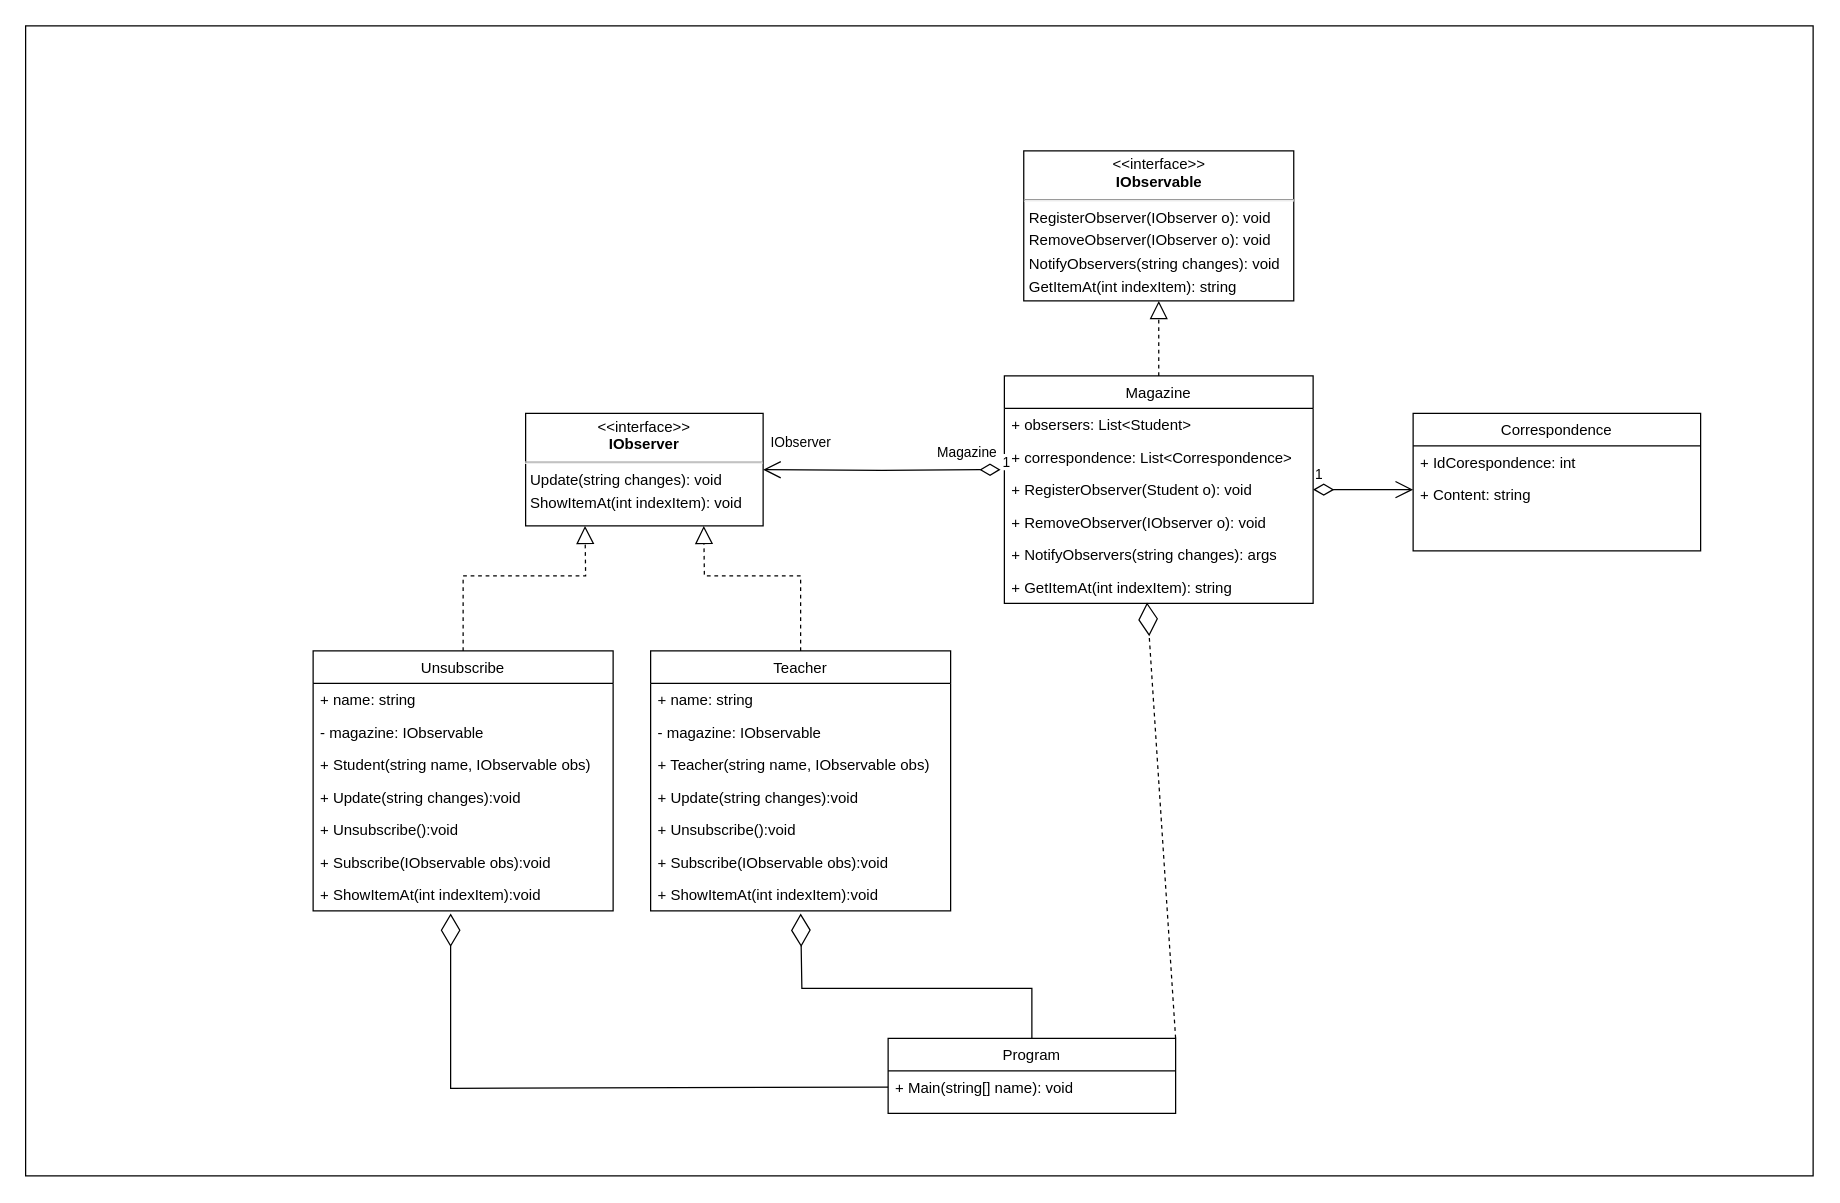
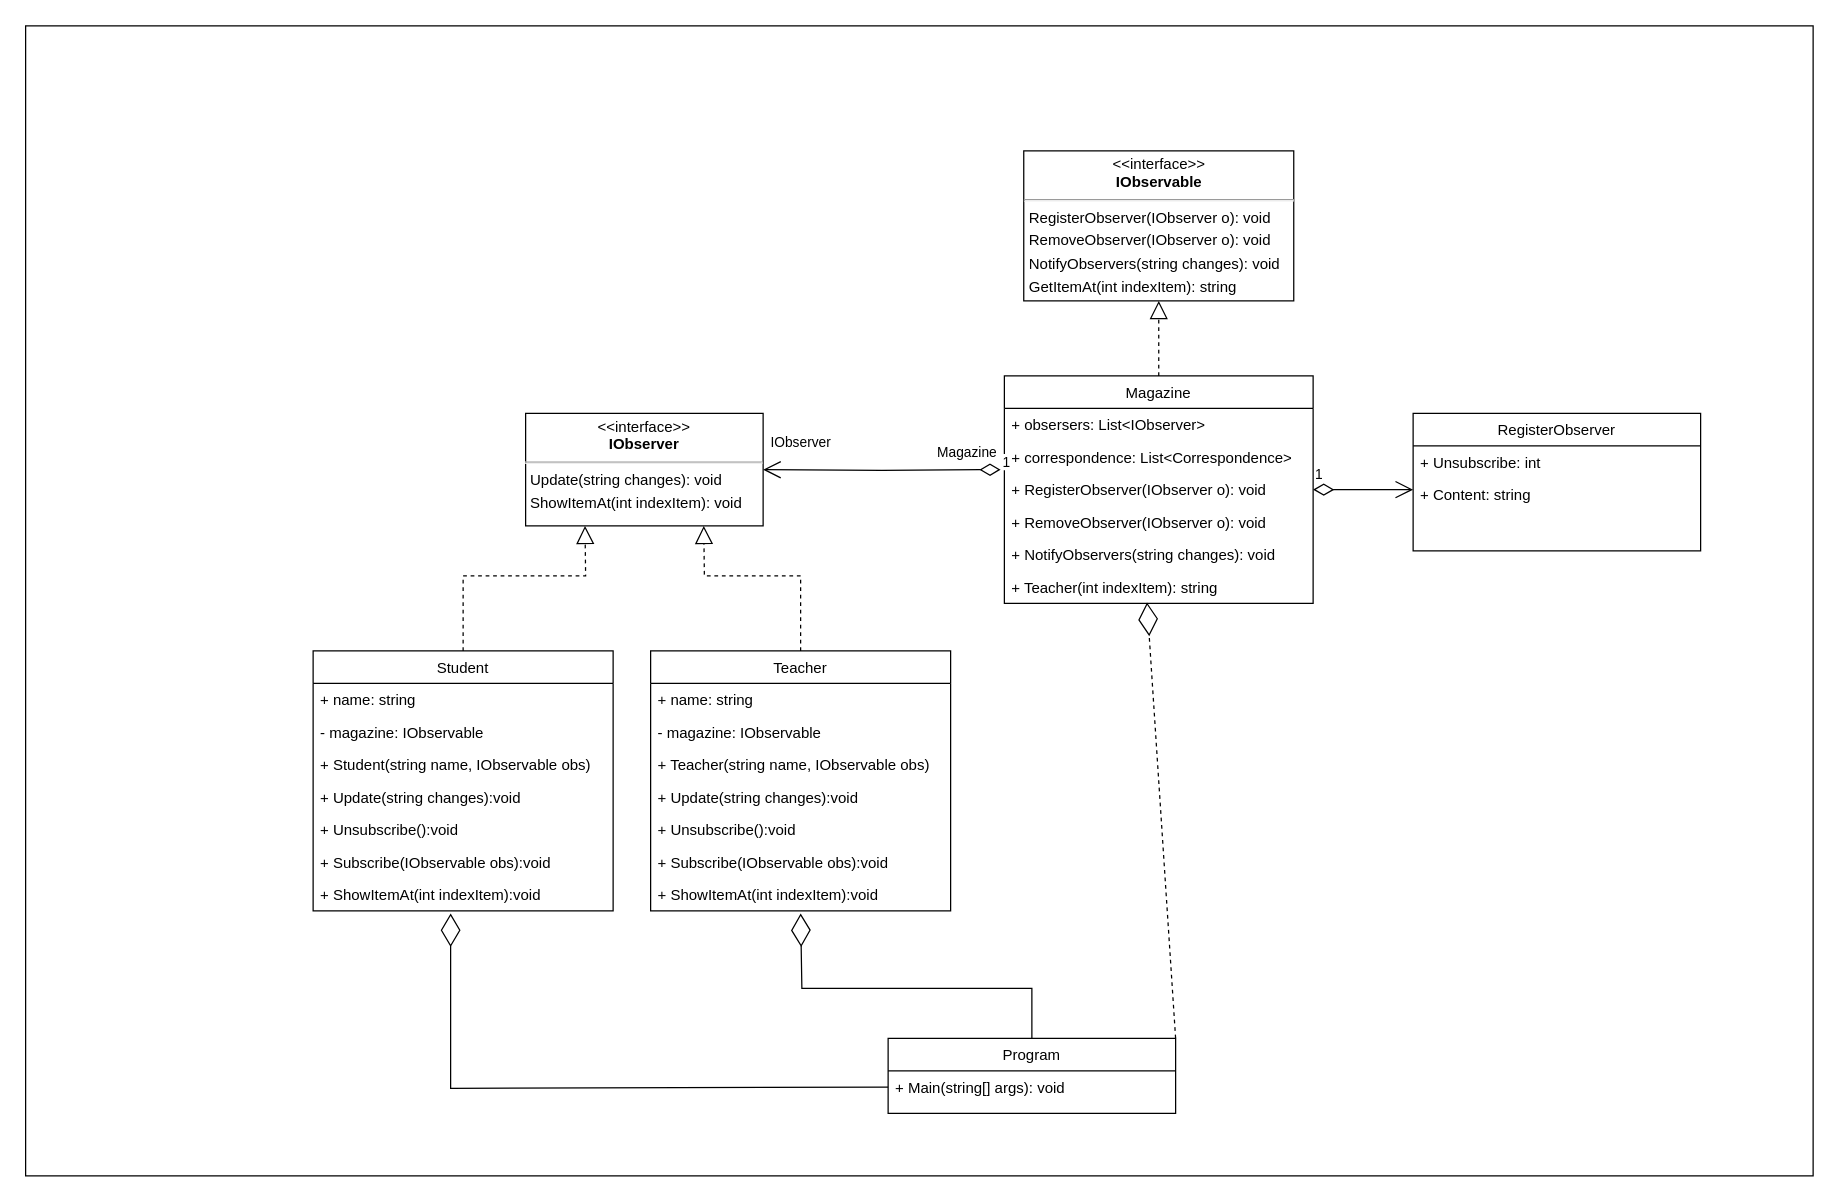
node "+ obsersers: List<Student>": label "+ obsersers: List<Student>" -> "+ obsersers: List<IObserver>"
node "Correspondence": label "Correspondence" -> "RegisterObserver"
node "+ IdCorespondence: int": label "+ IdCorespondence: int" -> "+ Unsubscribe: int"
node "+ RegisterObserver(Student o): void": label "+ RegisterObserver(Student o): void" -> "+ RegisterObserver(IObserver o): void"
node "+ NotifyObservers(string changes): args": label "+ NotifyObservers(string changes): args" -> "+ NotifyObservers(string changes): void"
node "+ GetItemAt(int indexItem): string": label "+ GetItemAt(int indexItem): string" -> "+ Teacher(int indexItem): string"
node "Unsubscribe": label "Unsubscribe" -> "Student"
node "+ Main(string[] name): void": label "+ Main(string[] name): void" -> "+ Main(string[] args): void"
